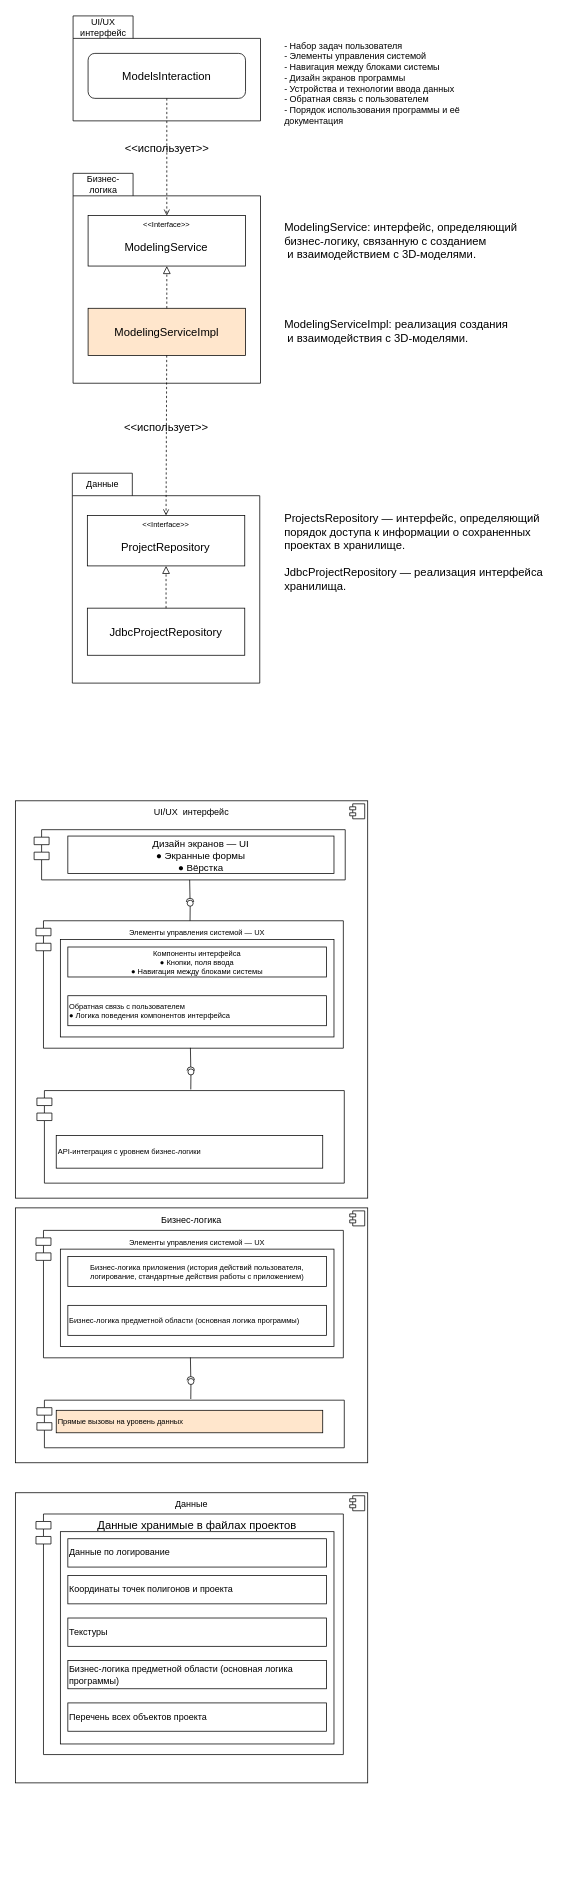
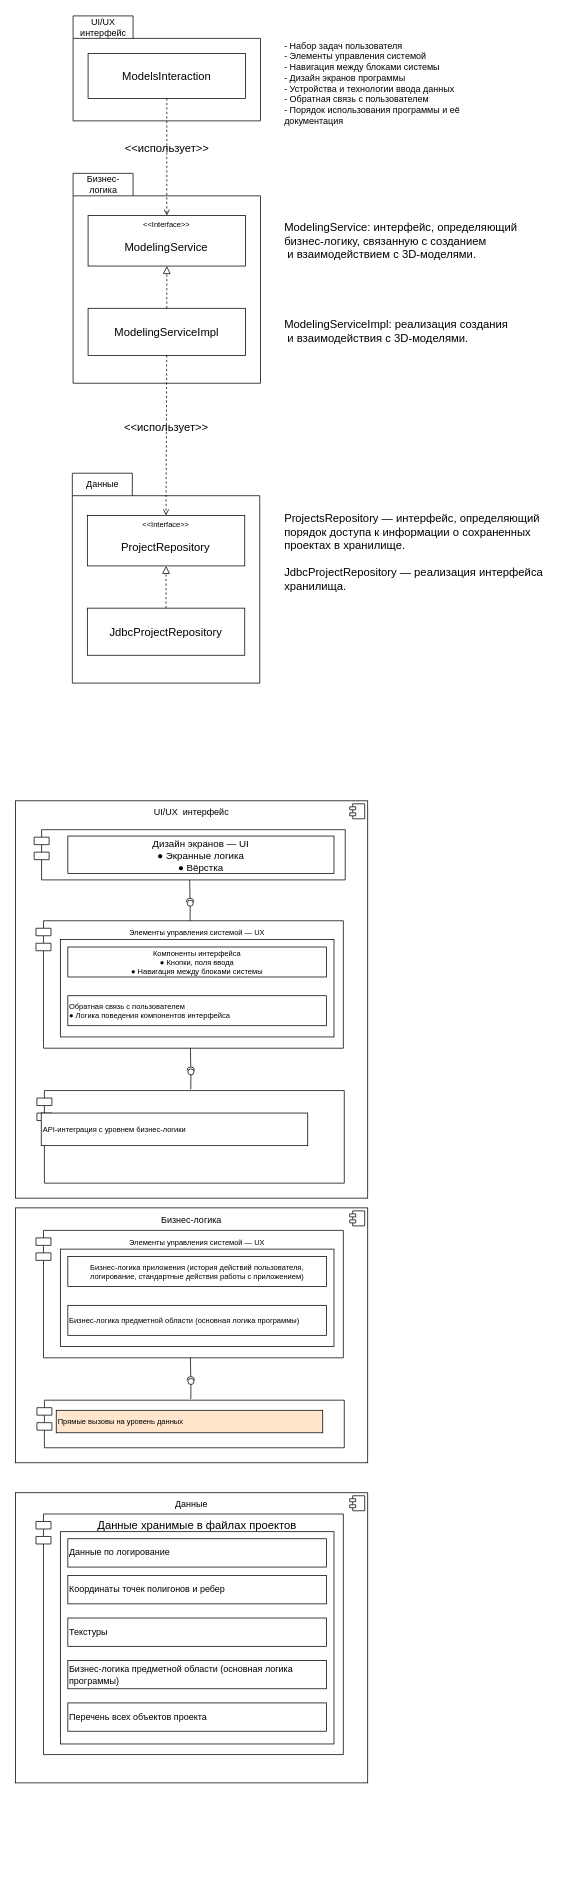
node "ModelsInteraction": shape rounded rectangle -> rectangle
node "ModelingServiceImpl": fillcolor #ffe6cc -> #ffffff
node "Дизайн экранов — UI ● Экранные формы ● Вёрстка": label "Дизайн экранов — UI ● Экранные формы ● Вёрстка" -> "Дизайн экранов — UI ● Экранные логика ● Вёрстка"
node "API-интеграция с уровнем бизнес-логики": moved (190, 1152) -> (175, 1129)
node "Координаты точек полигонов и проекта": label "Координаты точек полигонов и проекта" -> "Координаты точек полигонов и ребер"
